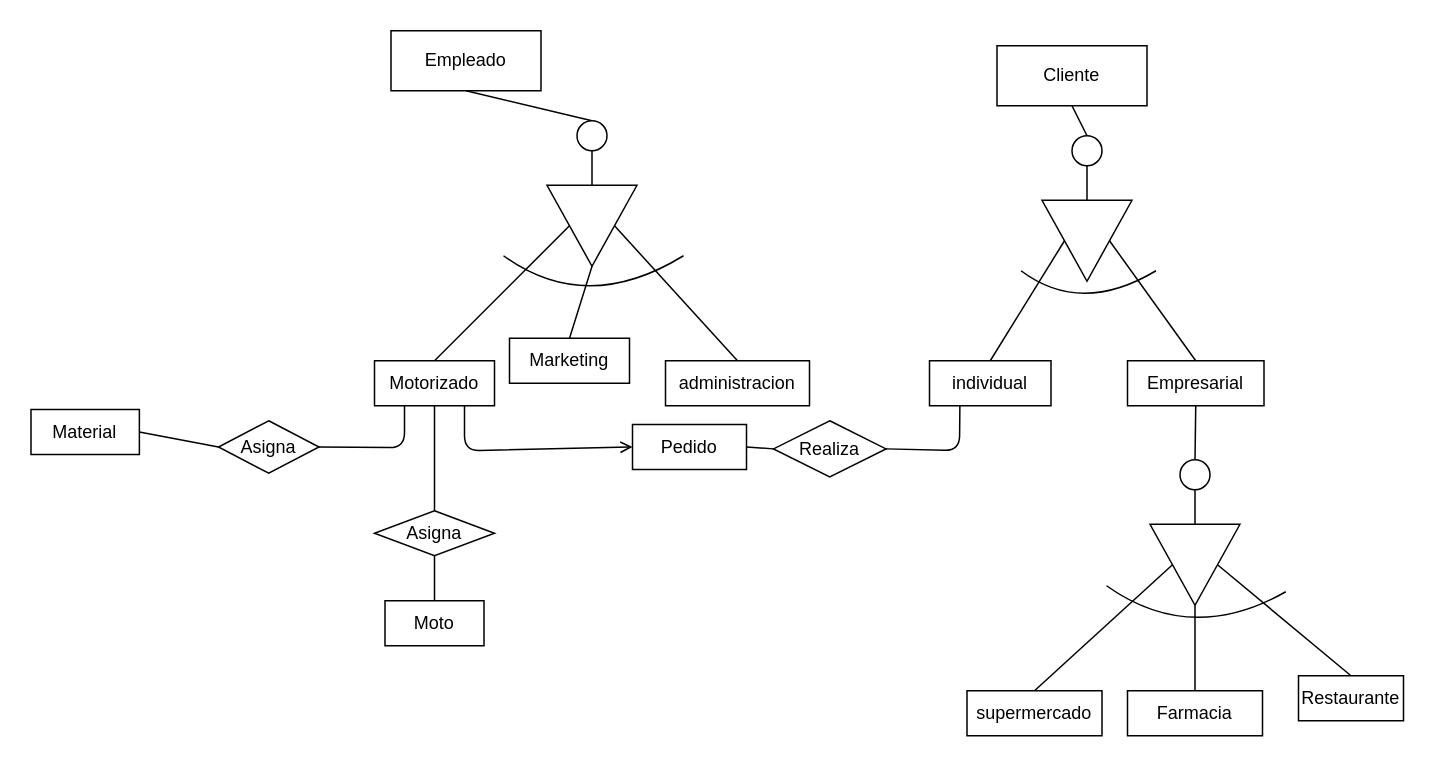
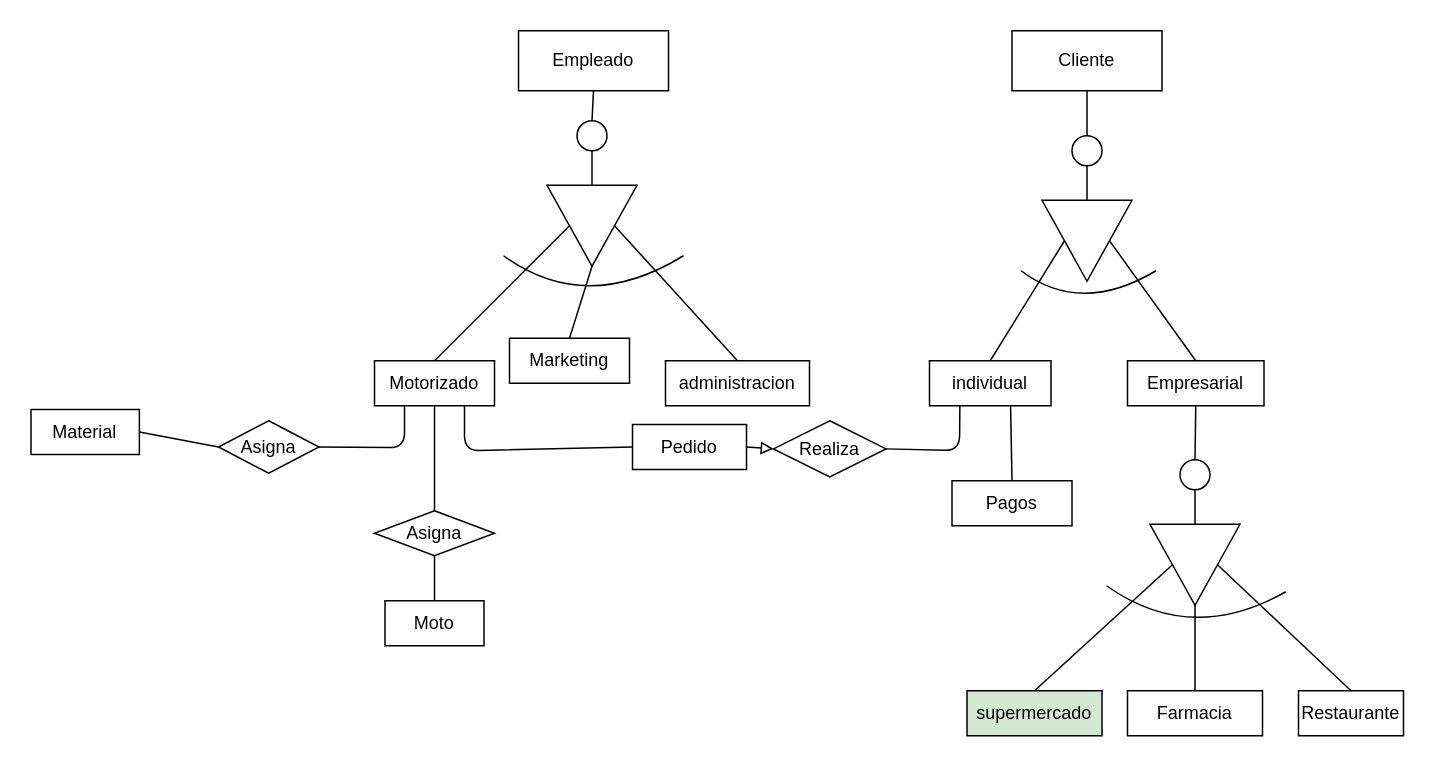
node "Empleado": moved (466, 61) -> (593, 61)
node "Cliente": moved (1072, 76) -> (1087, 61)
edge "individual" -- "Pagos": added
edge "Motorizado" -> "Pedido": arrowhead open -> none
edge "Pedido" -- "Realiza": arrowhead none -> block
node "Pagos": added
node "Restaurante": moved (1351, 698) -> (1351, 713)
node "supermercado": fillcolor #ffffff -> #d5e8d4
